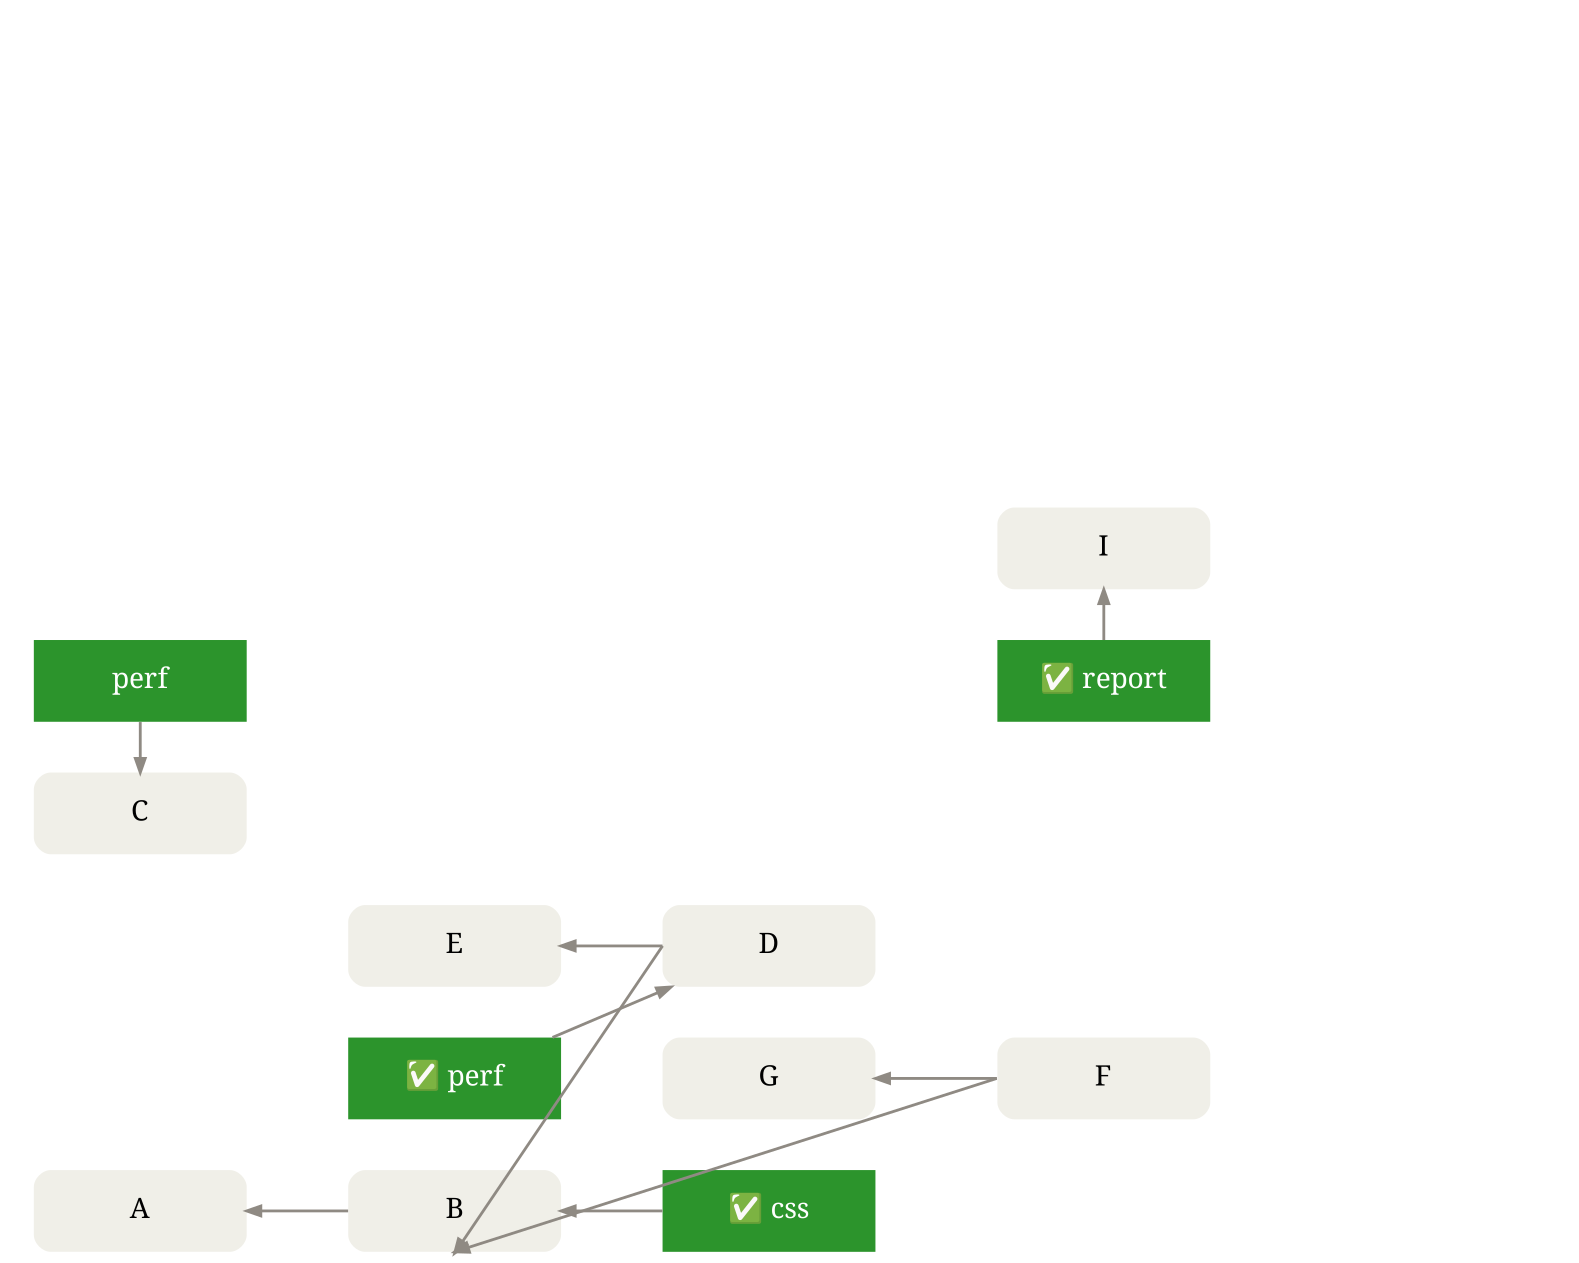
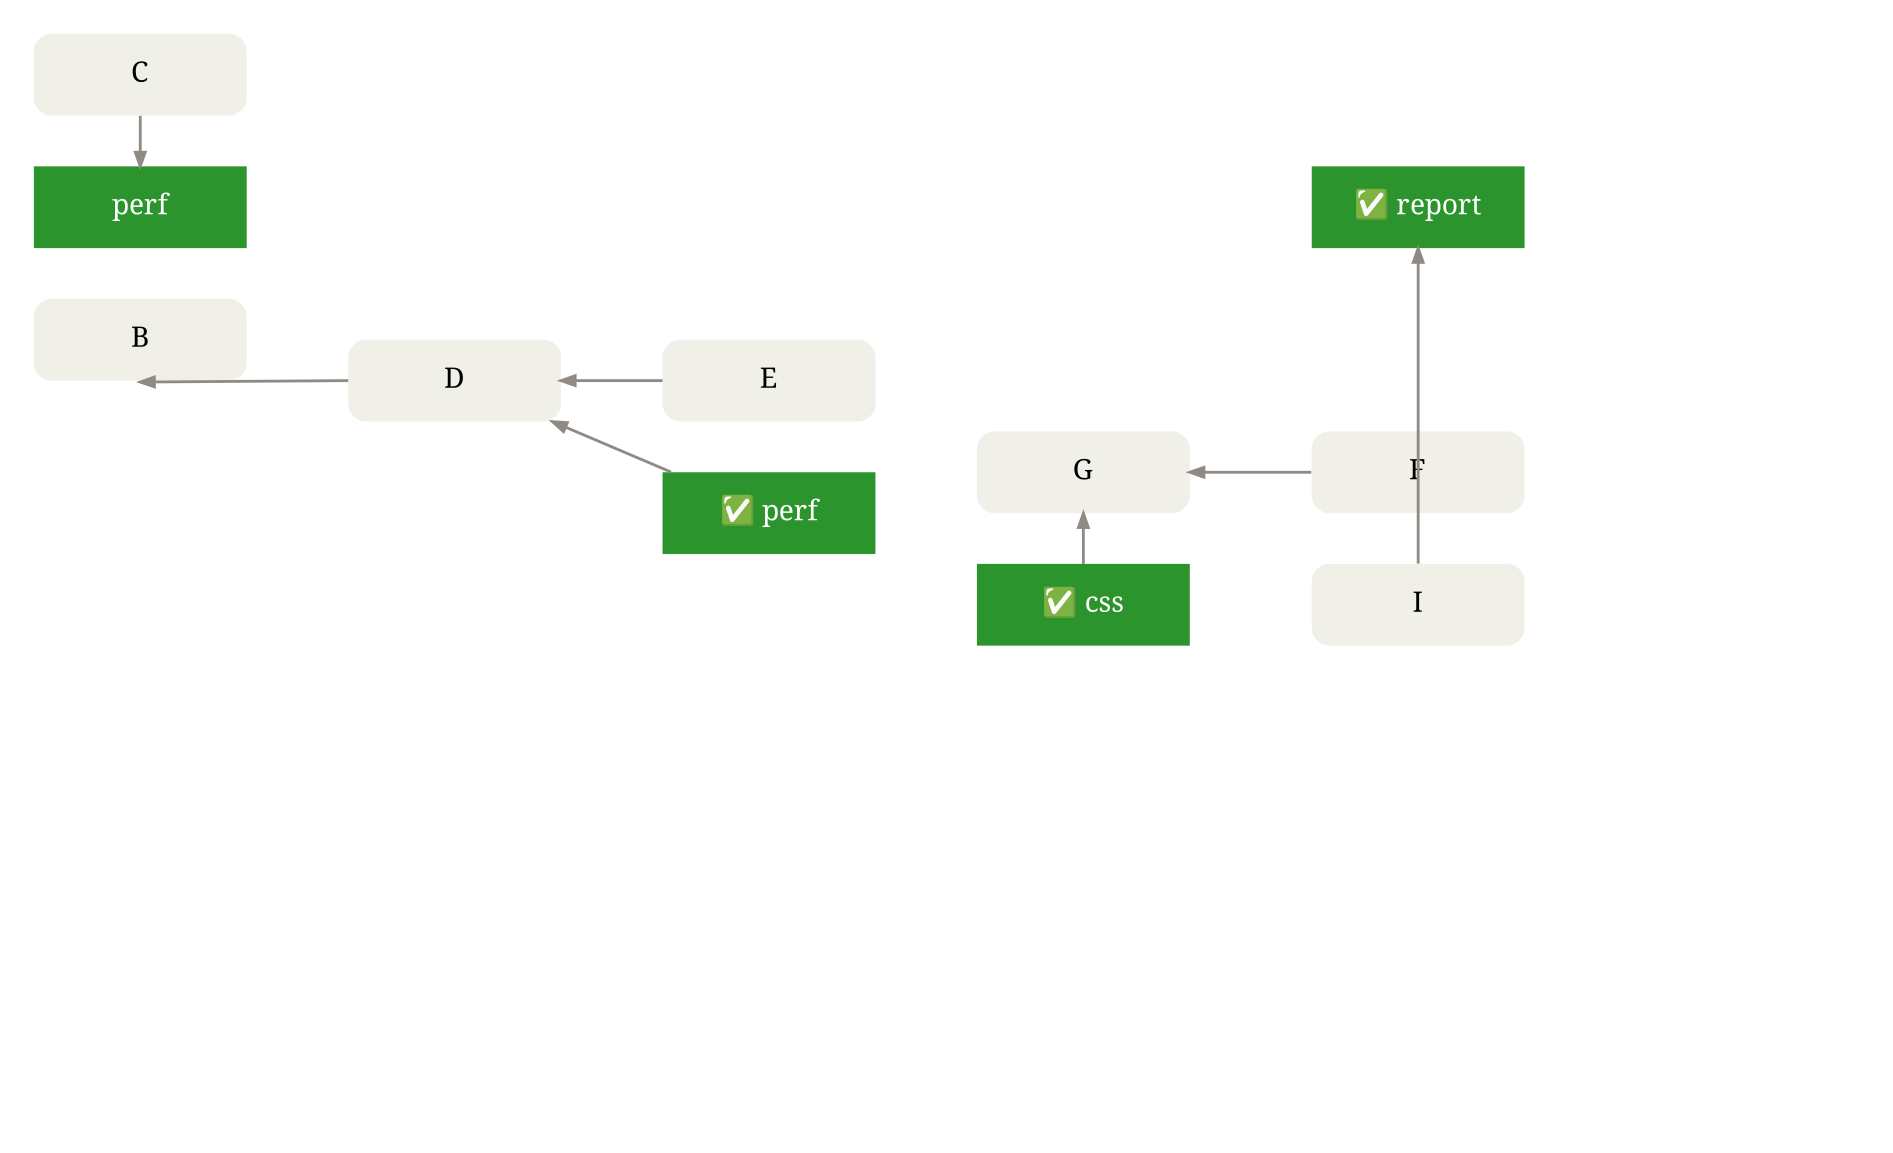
edge "✅ report" -> "I": reversed
edge "perf" -> "C": reversed
edge "D" -> "E": reversed
edge "F" -> "B": removed
node "A": removed
edge "✅ css" -> "B": now "✅ css" -> "G"
